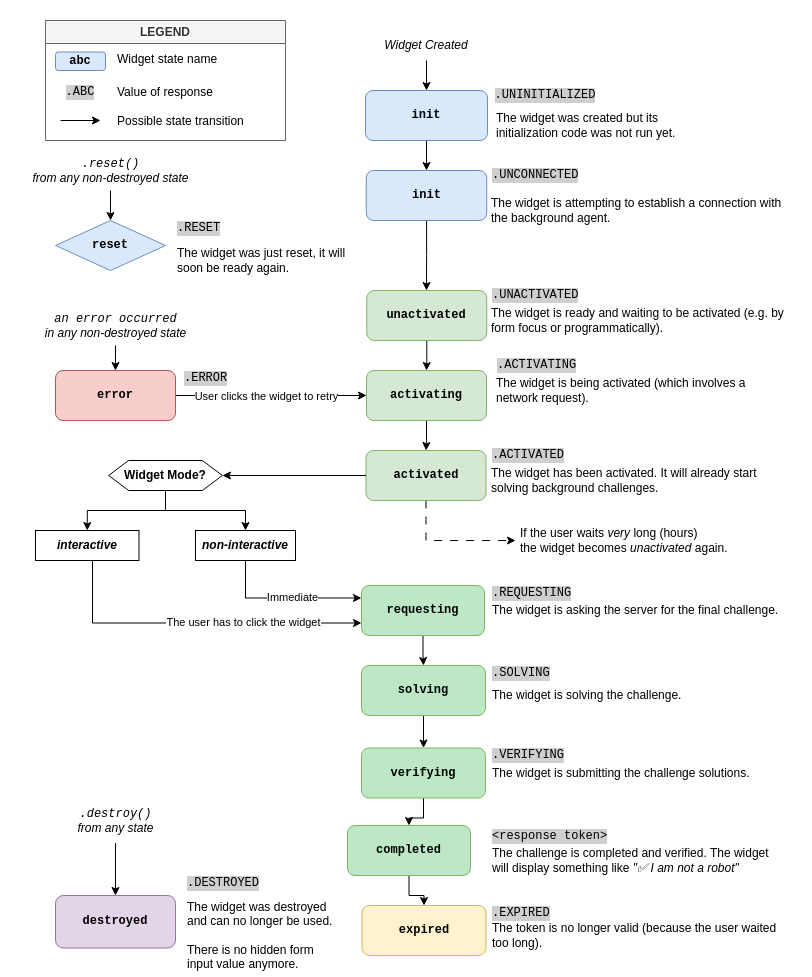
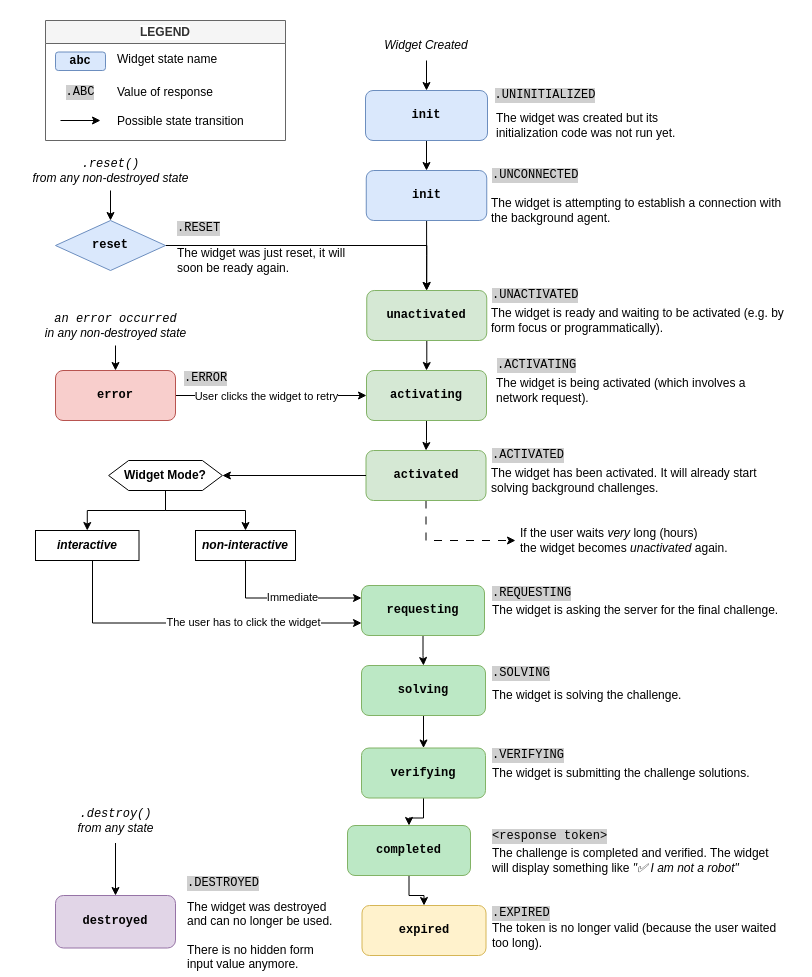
edge "reset" -> "unactivated": added
